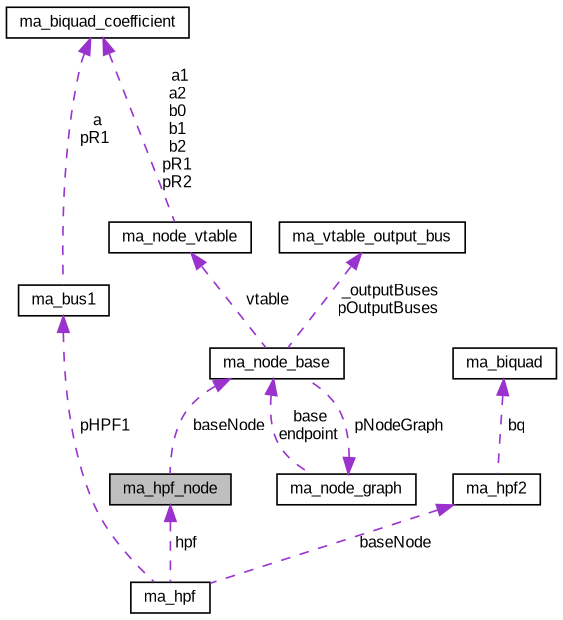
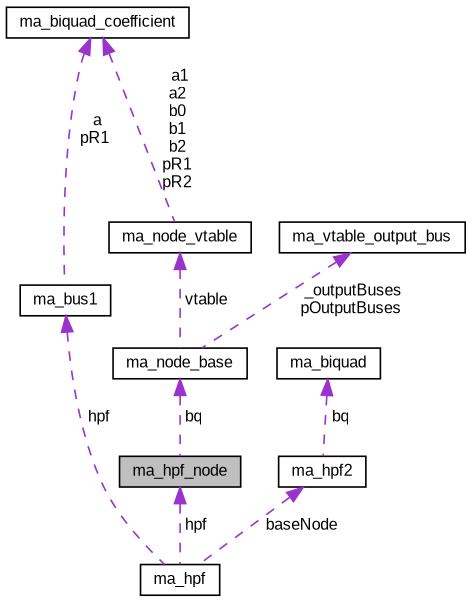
edge "ma_hpf" -> "ma_bus1": label " pHPF1" -> " hpf"
edge "ma_hpf_node" -> "ma_node_base": label " baseNode" -> " bq"
node "ma_node_graph": removed
